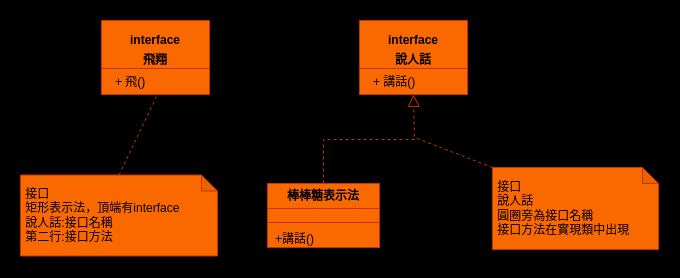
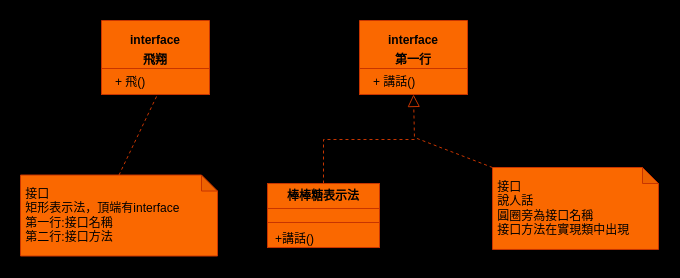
node "interface 說人話": label "interface 說人話" -> "interface 第一行"
node "接口 矩形表示法，頂端有interface 說人話:接口名稱 第二行:接口方法": label "接口 矩形表示法，頂端有interface 說人話:接口名稱 第二行:接口方法" -> "接口 矩形表示法，頂端有interface 第一行:接口名稱 第二行:接口方法"
